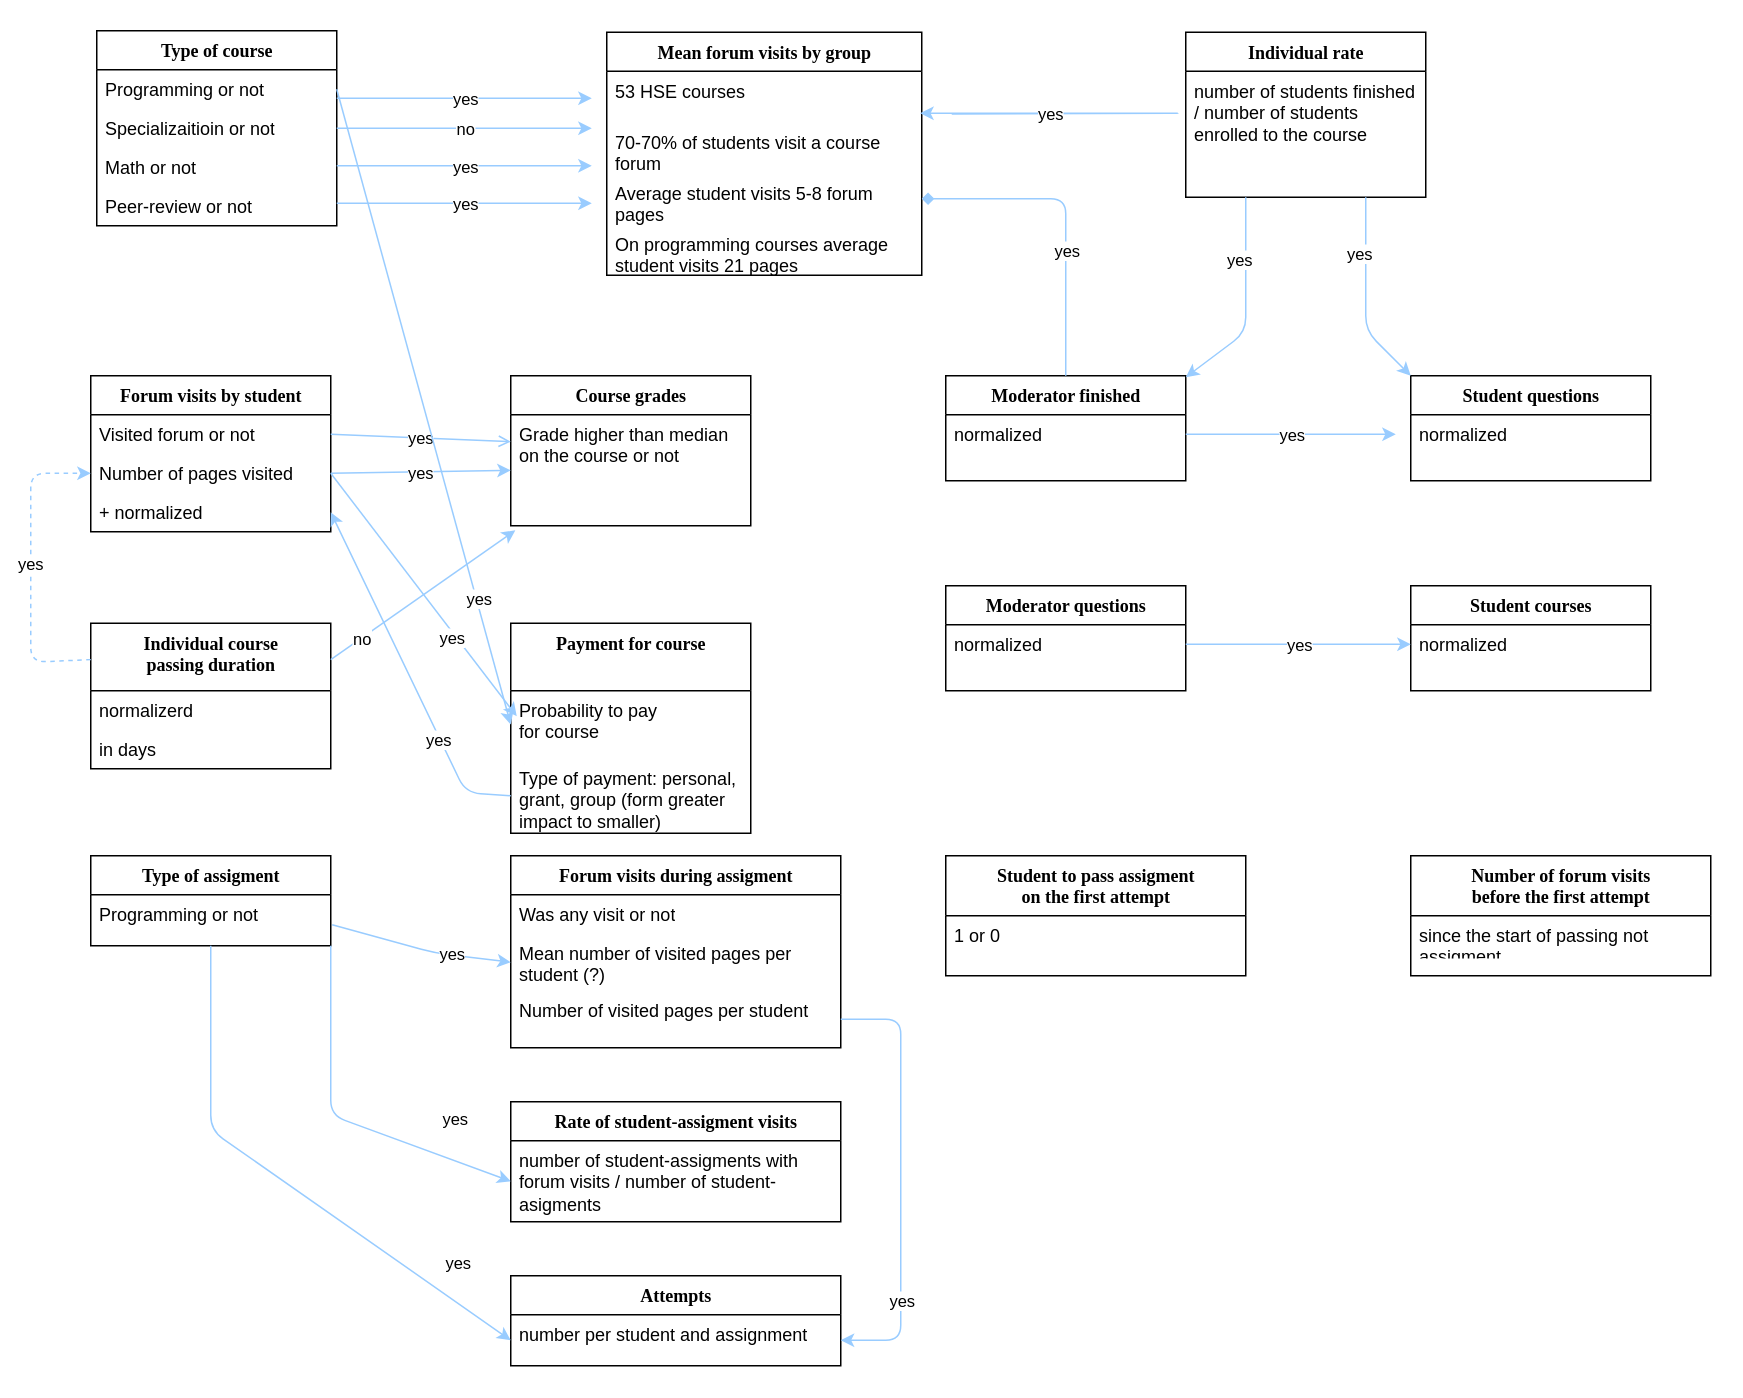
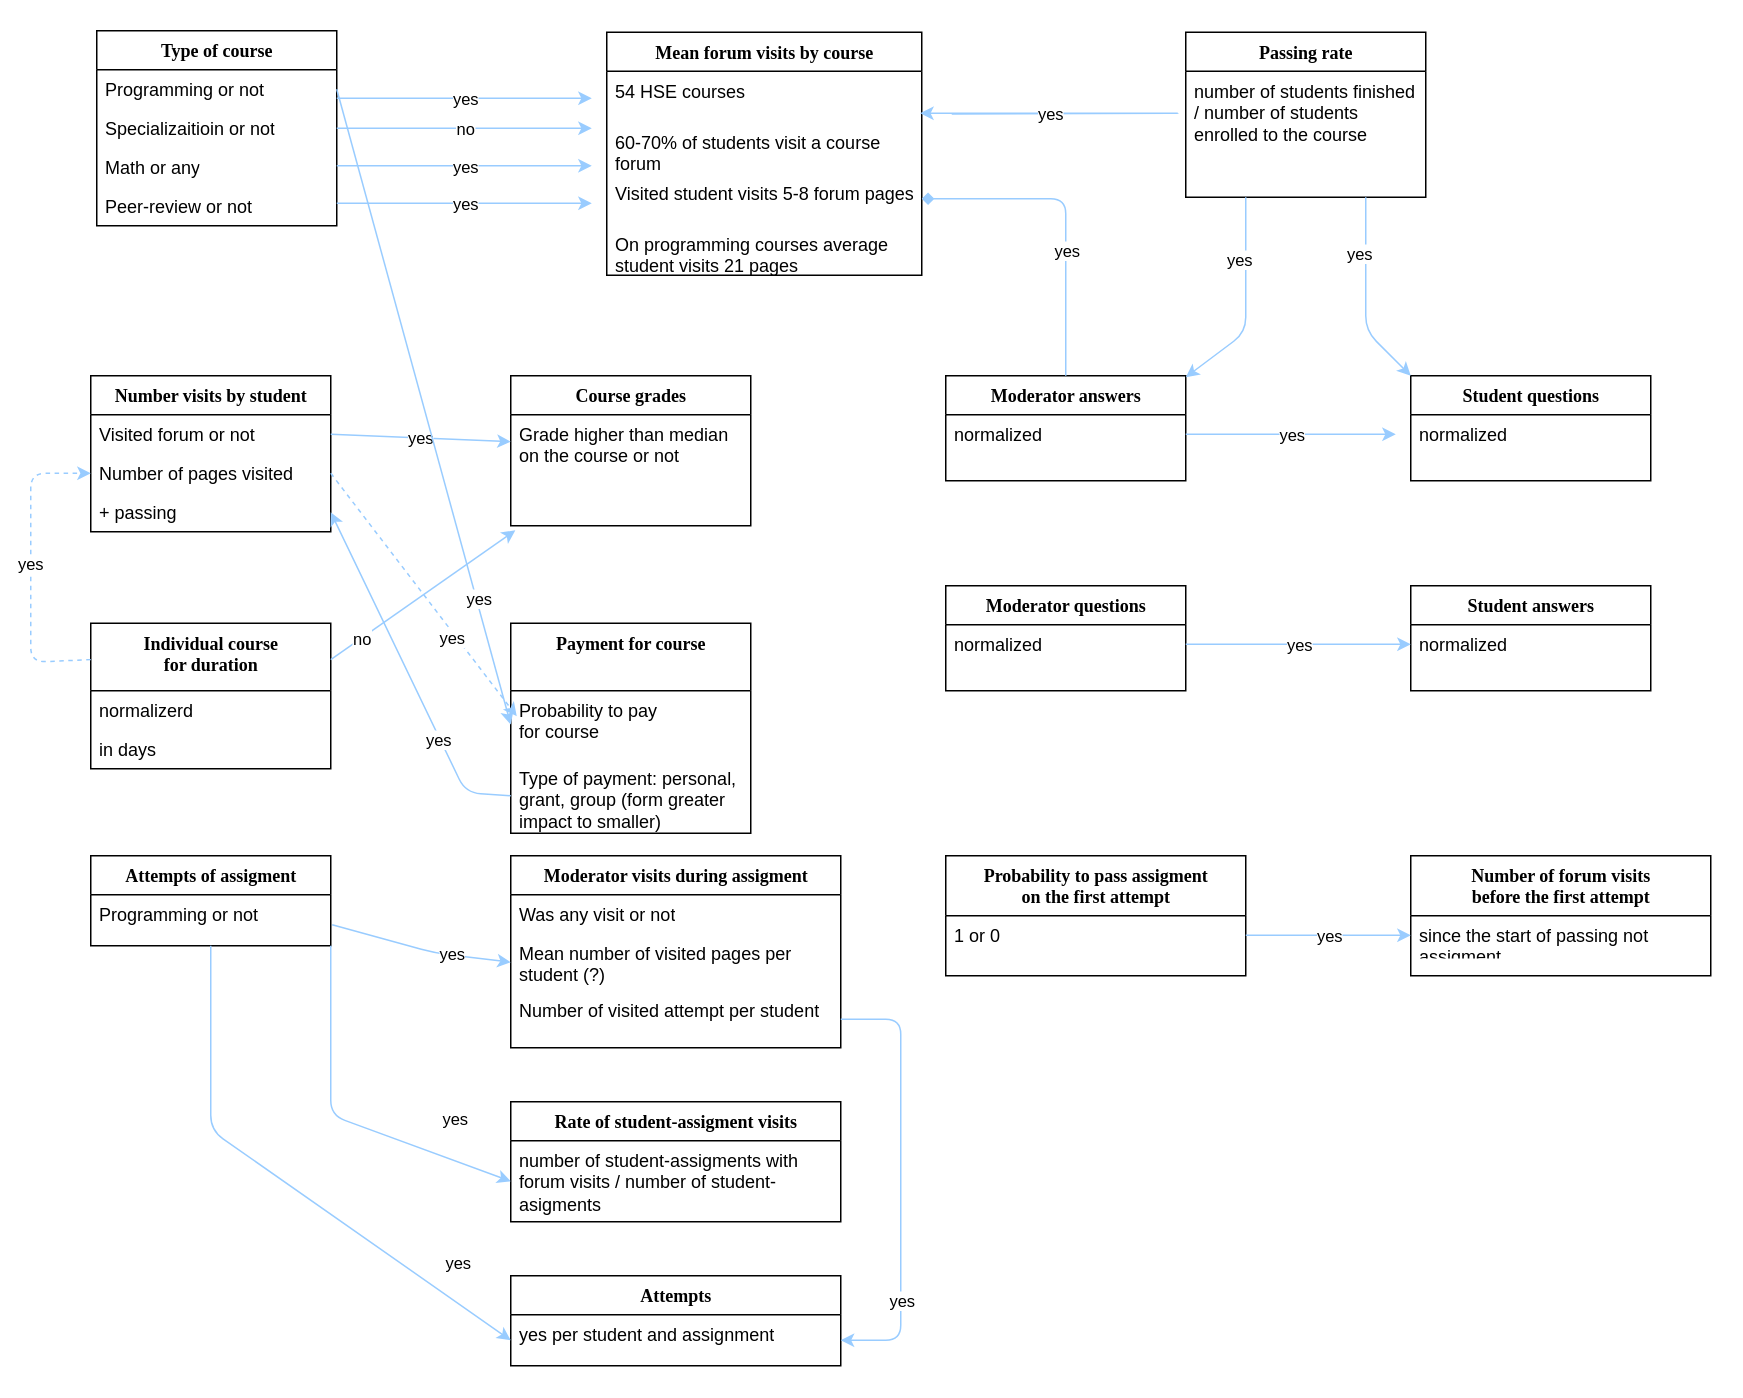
node "Mean forum visits by group": label "Mean forum visits by group" -> "Mean forum visits by course"
node "Individual rate": label "Individual rate" -> "Passing rate"
node "53 HSE courses": label "53 HSE courses" -> "54 HSE courses"
node "70-70% of students visit a course forum": label "70-70% of students visit a course forum" -> "60-70% of students visit a course forum"
node "Math or not": label "Math or not" -> "Math or any"
node "Average student visits 5-8 forum pages": label "Average student visits 5-8 forum pages" -> "Visited student visits 5-8 forum pages"
node "Forum visits by student": label "Forum visits by student" -> "Number visits by student"
node "Moderator finished": label "Moderator finished" -> "Moderator answers"
edge "Visited forum or not" -> "Grade higher than median on the course or not": arrowhead open -> classic
edge "Number of pages visited" -> "Grade higher than median on the course or not": removed, label "yes"
node "+ normalized": label "+ normalized" -> "+ passing"
edge "Number of pages visited" -> "Payment for course": style solid -> dashed
node "Student courses": label "Student courses" -> "Student answers"
node "Individual course passing duration": label "Individual course passing duration" -> "Individual course for duration"
node "Type of assigment": label "Type of assigment" -> "Attempts of assigment"
node "Forum visits during assigment": label "Forum visits during assigment" -> "Moderator visits during assigment"
node "Student to pass assigment on the first attempt": label "Student to pass assigment on the first attempt" -> "Probability to pass assigment on the first attempt"
edge "1 or 0" -> "since the start of passing not assigment": added, label "yes"
node "Number of visited pages per student": label "Number of visited pages per student" -> "Number of visited attempt per student"
node "number per student and assignment": label "number per student and assignment" -> "yes per student and assignment"
